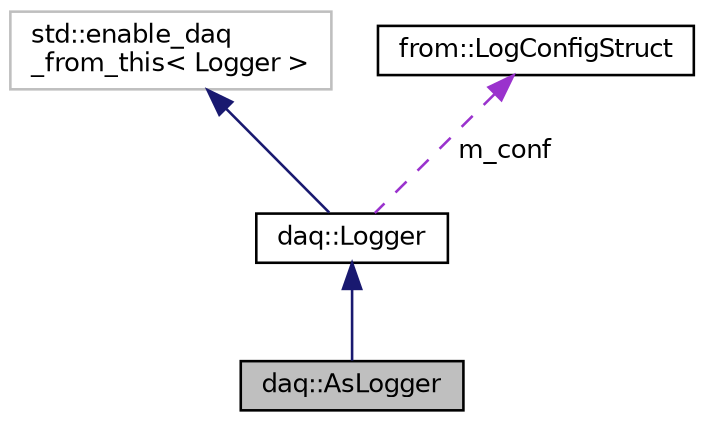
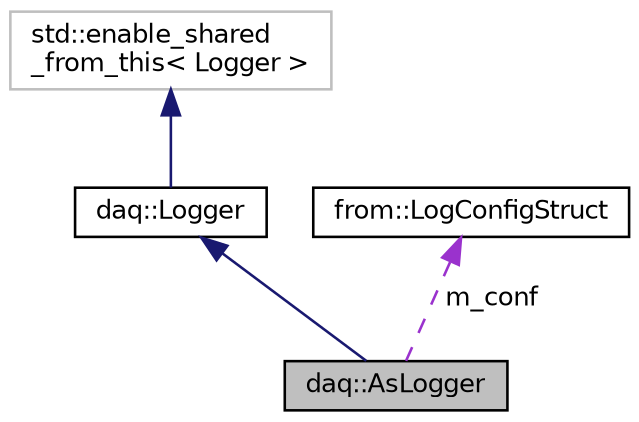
node "std::enable_daq _from_this< Logger >": label "std::enable_daq _from_this< Logger >" -> "std::enable_shared _from_this< Logger >"
edge "daq::Logger" -> "from::LogConfigStruct": now "daq::AsLogger" -> "from::LogConfigStruct"
